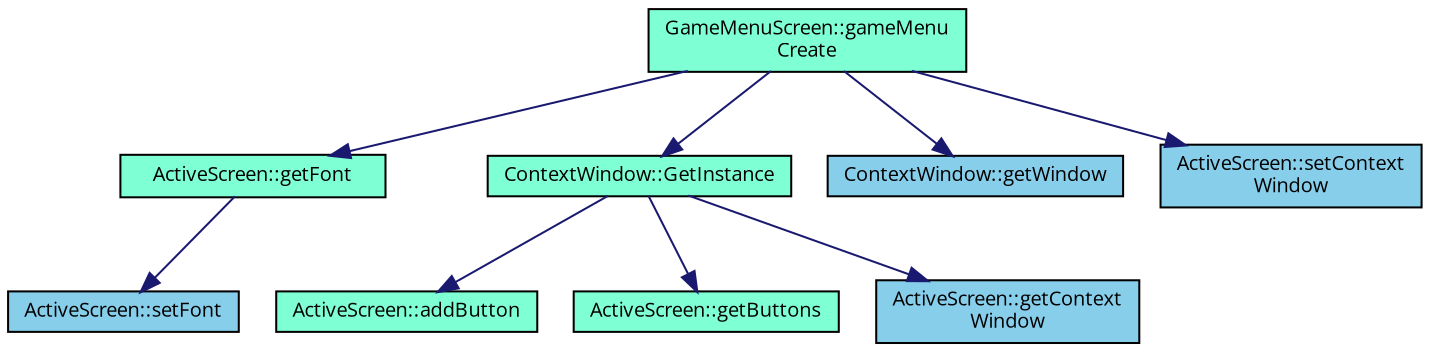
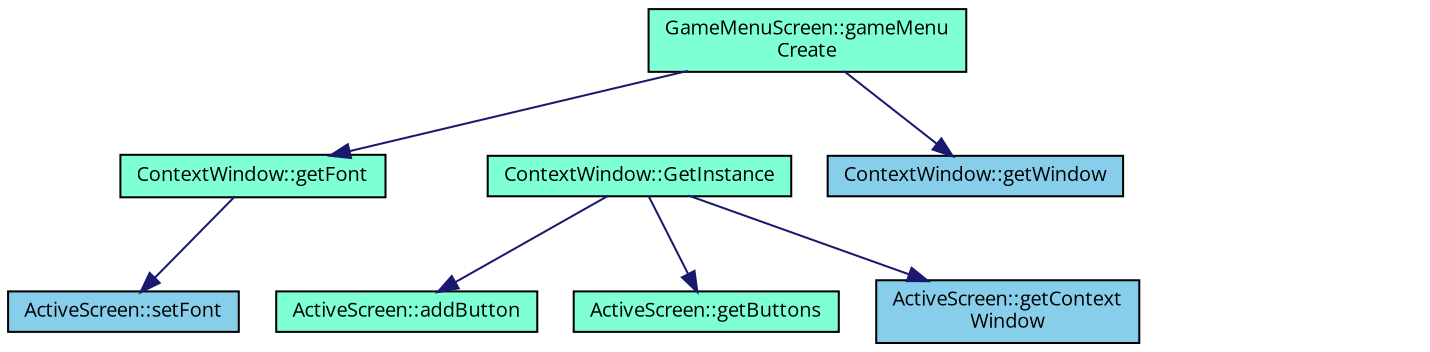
edge "GameMenuScreen::gameMenu Create" -> "ContextWindow::GetInstance": removed
node "ActiveScreen::getFont": label "ActiveScreen::getFont" -> "ContextWindow::getFont"
node "ActiveScreen::setContext Window": removed
